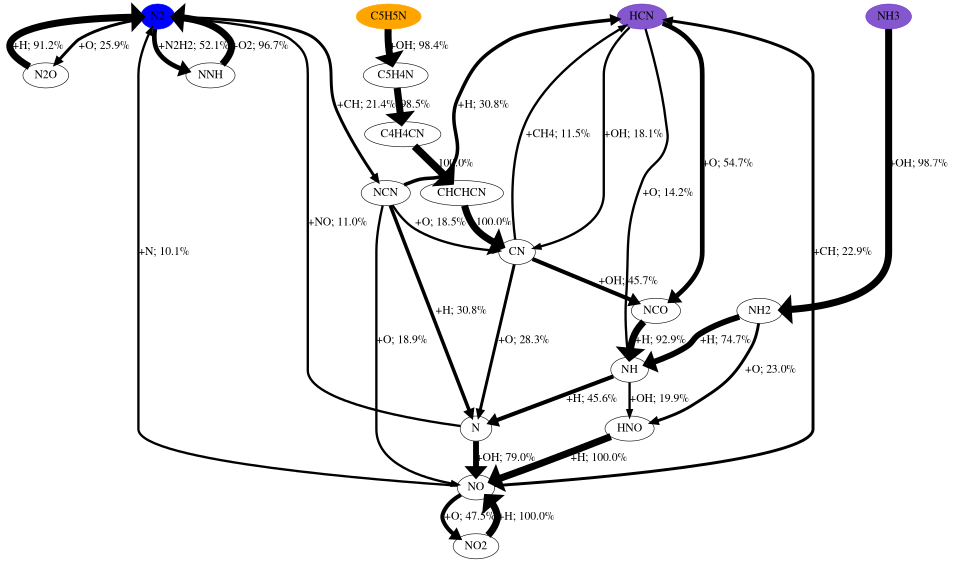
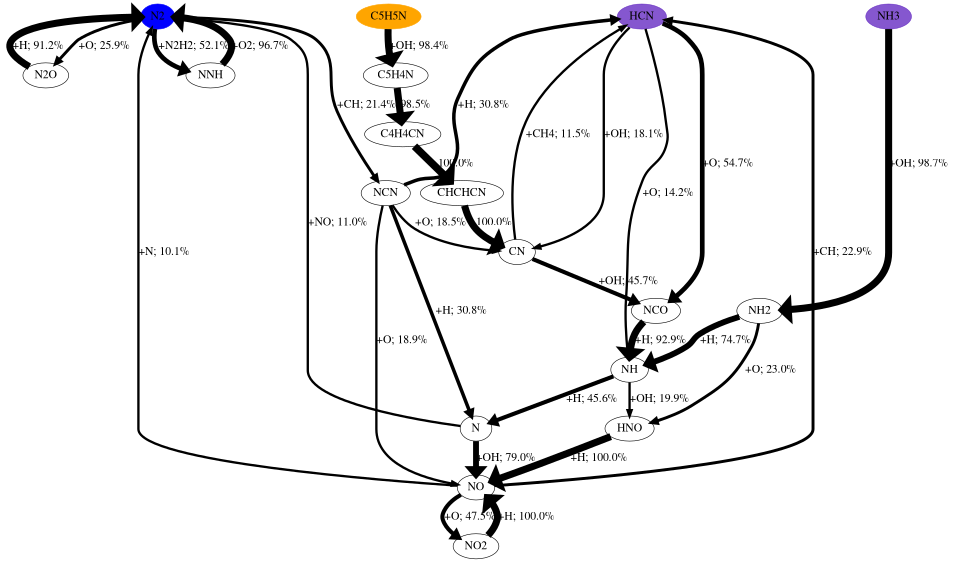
edge "CN" -> "N": removed, label "+O; 28.3%"
